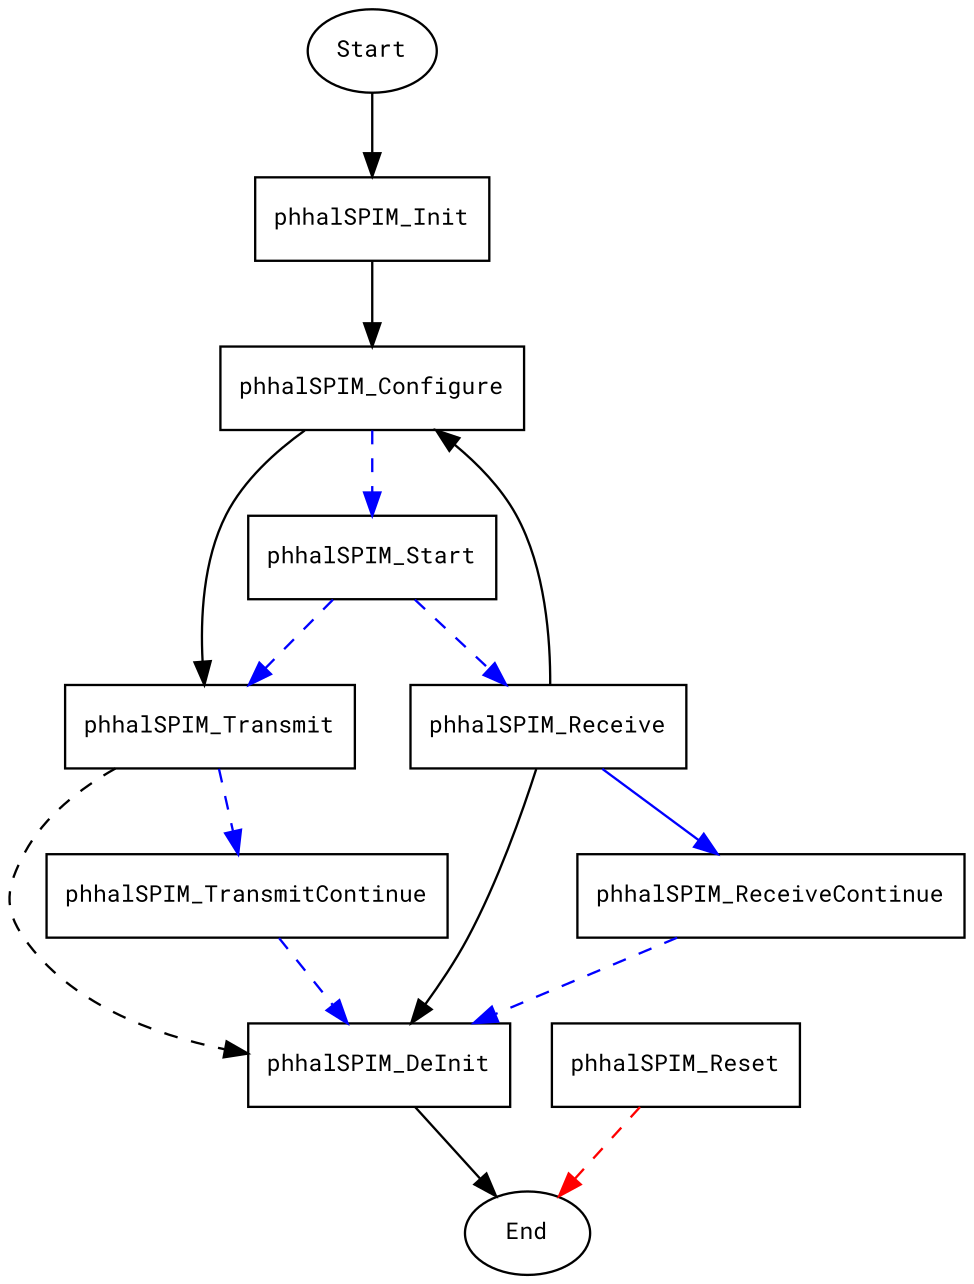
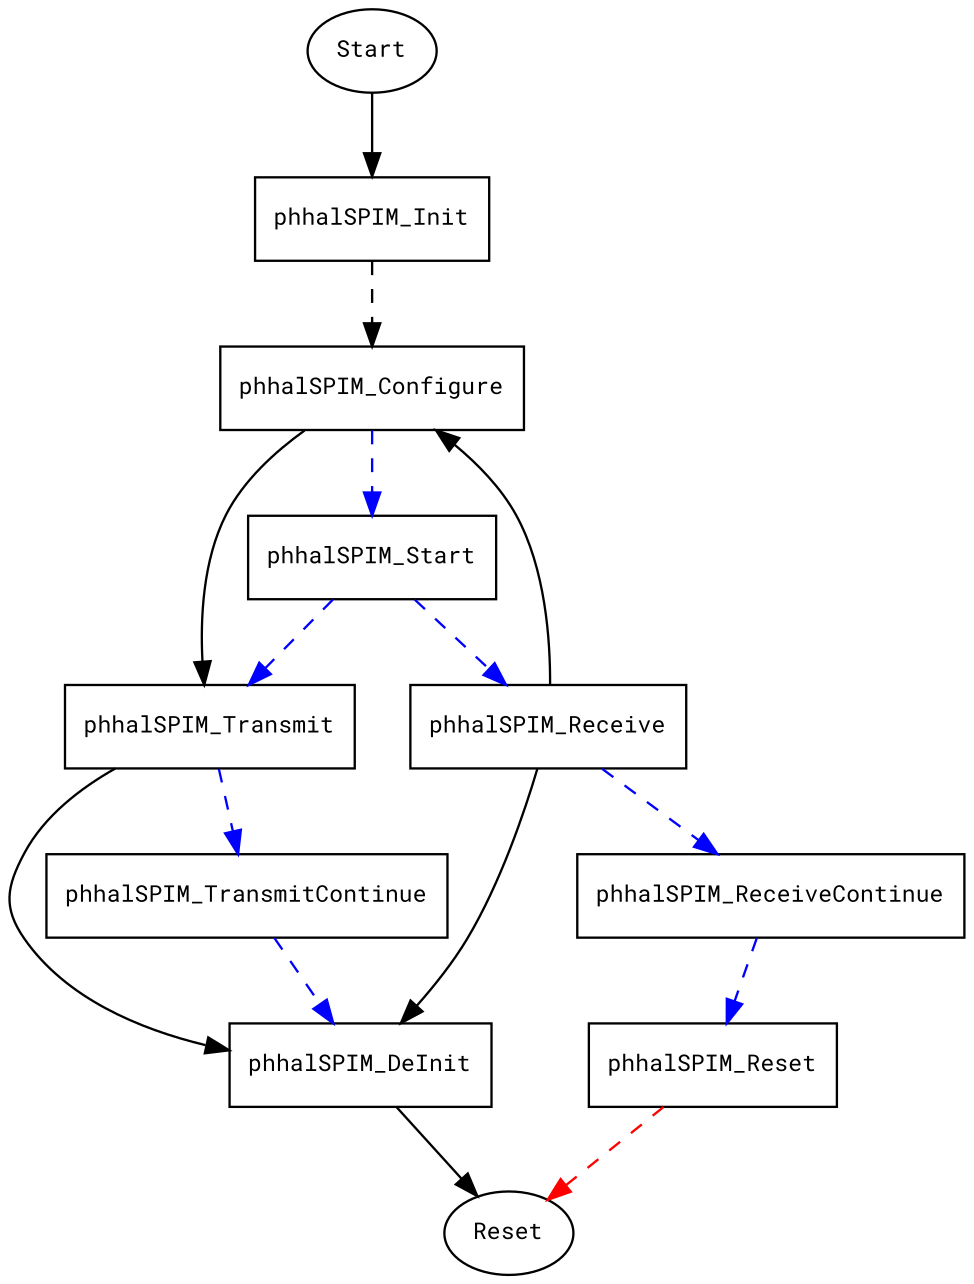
edge "phhalSPIM_Init" -> "phhalSPIM_Configure": style solid -> dashed
edge "phhalSPIM_Receive" -> "phhalSPIM_ReceiveContinue": style solid -> dashed
edge "phhalSPIM_Transmit" -> "phhalSPIM_DeInit": style dashed -> solid
edge "phhalSPIM_ReceiveContinue" -> "phhalSPIM_DeInit": now "phhalSPIM_ReceiveContinue" -> "phhalSPIM_Reset"
node "End": label "End" -> "Reset"
